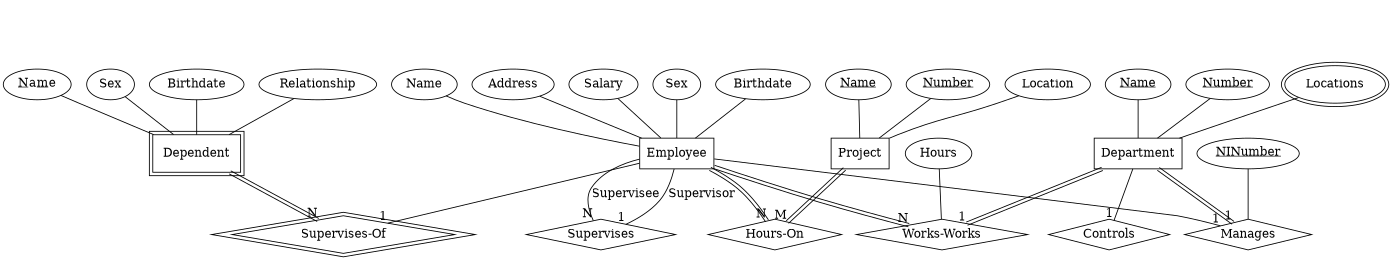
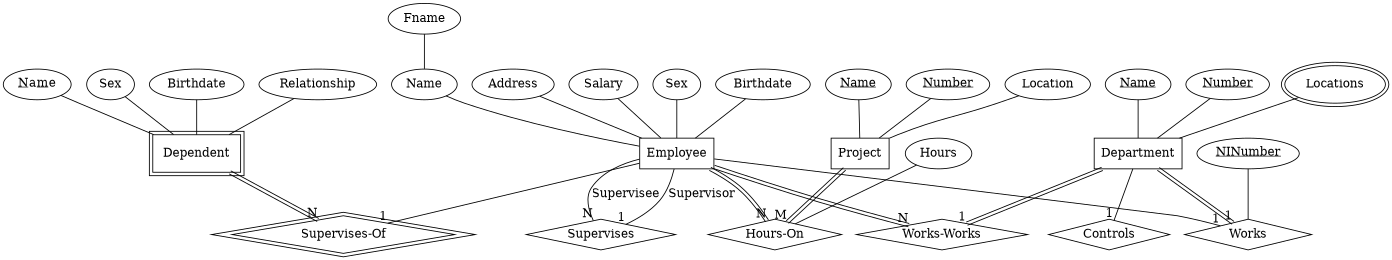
node "Fname": added
edge "Hours" -- "Works-Works": now "Hours" -- "Hours-On"
node "Manages": label "Manages" -> "Works"
